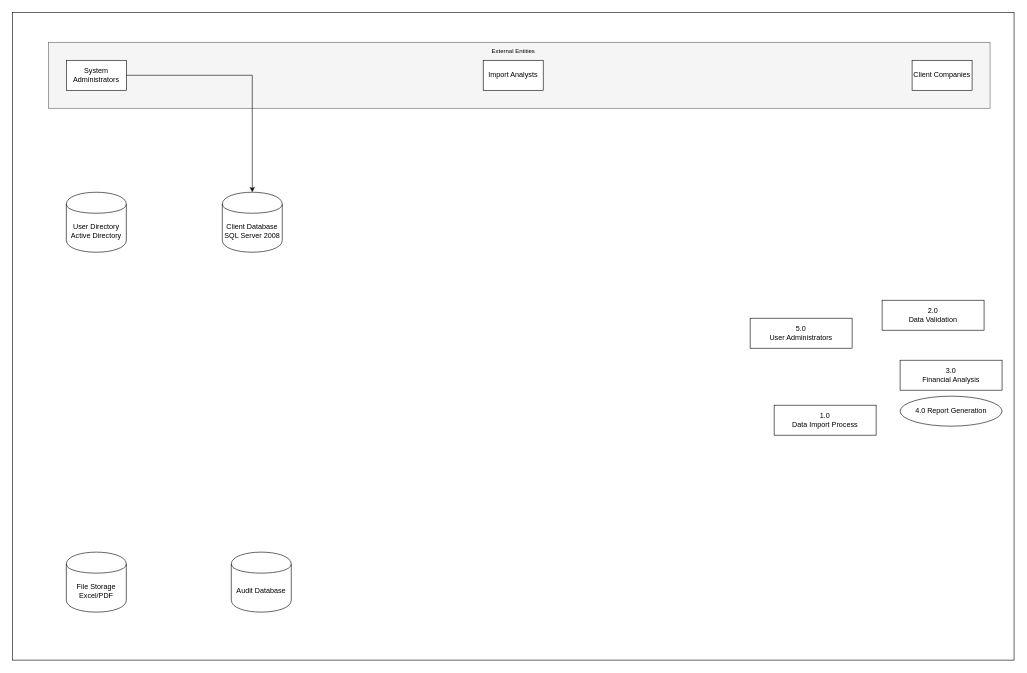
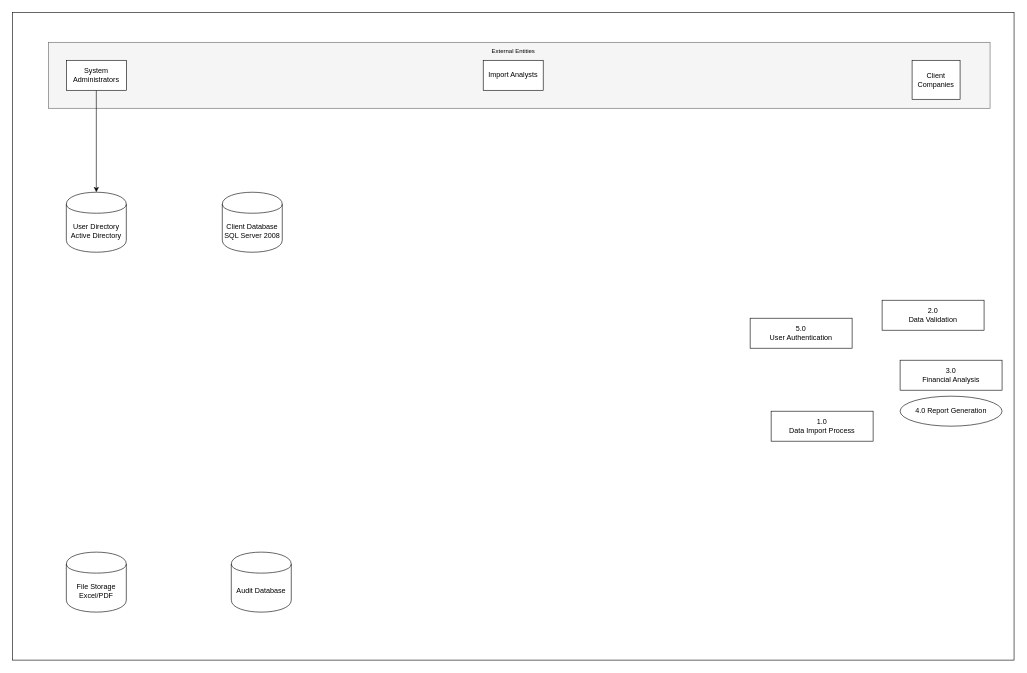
node "Client Companies": size 60x30 -> 48x39
edge "System Administrators" -> "Client Database SQL Server 2008": now "System Administrators" -> "User Directory Active Directory"
node "5.0 User Administrators": label "5.0 User Administrators" -> "5.0 User Authentication"
node "1.0 Data Import Process": moved (825, 420) -> (822, 426)
